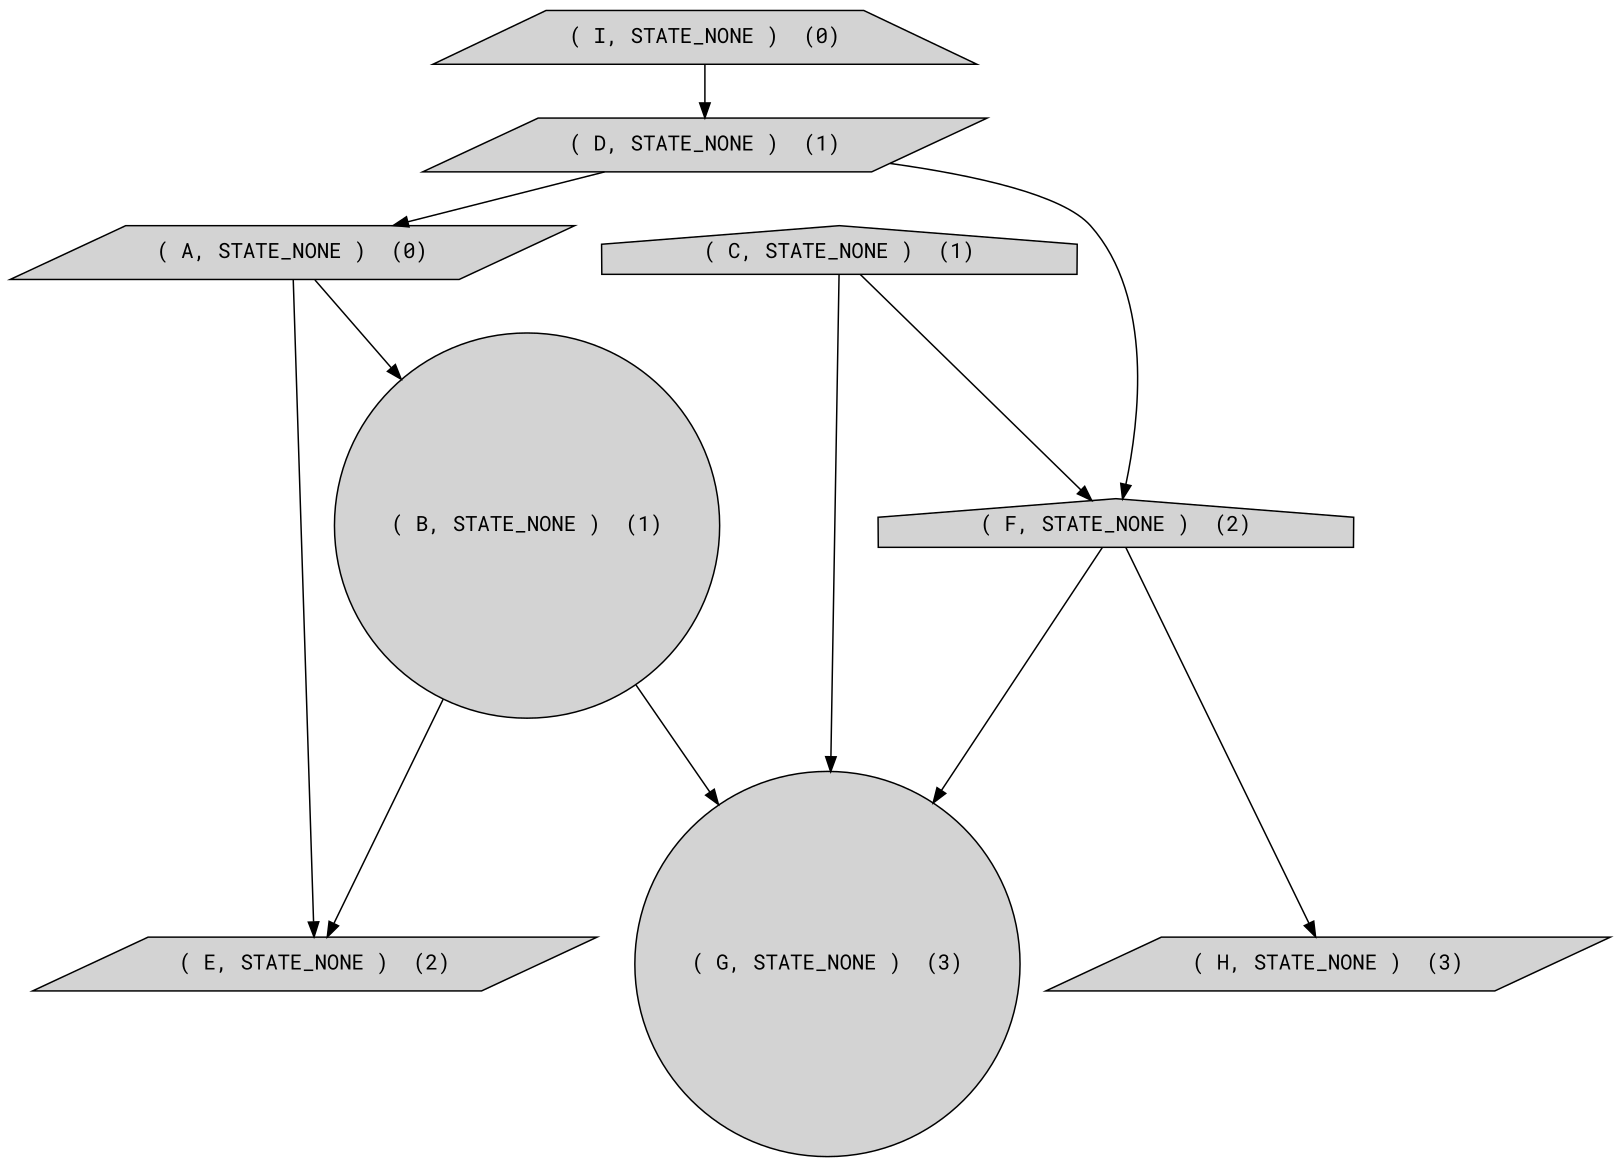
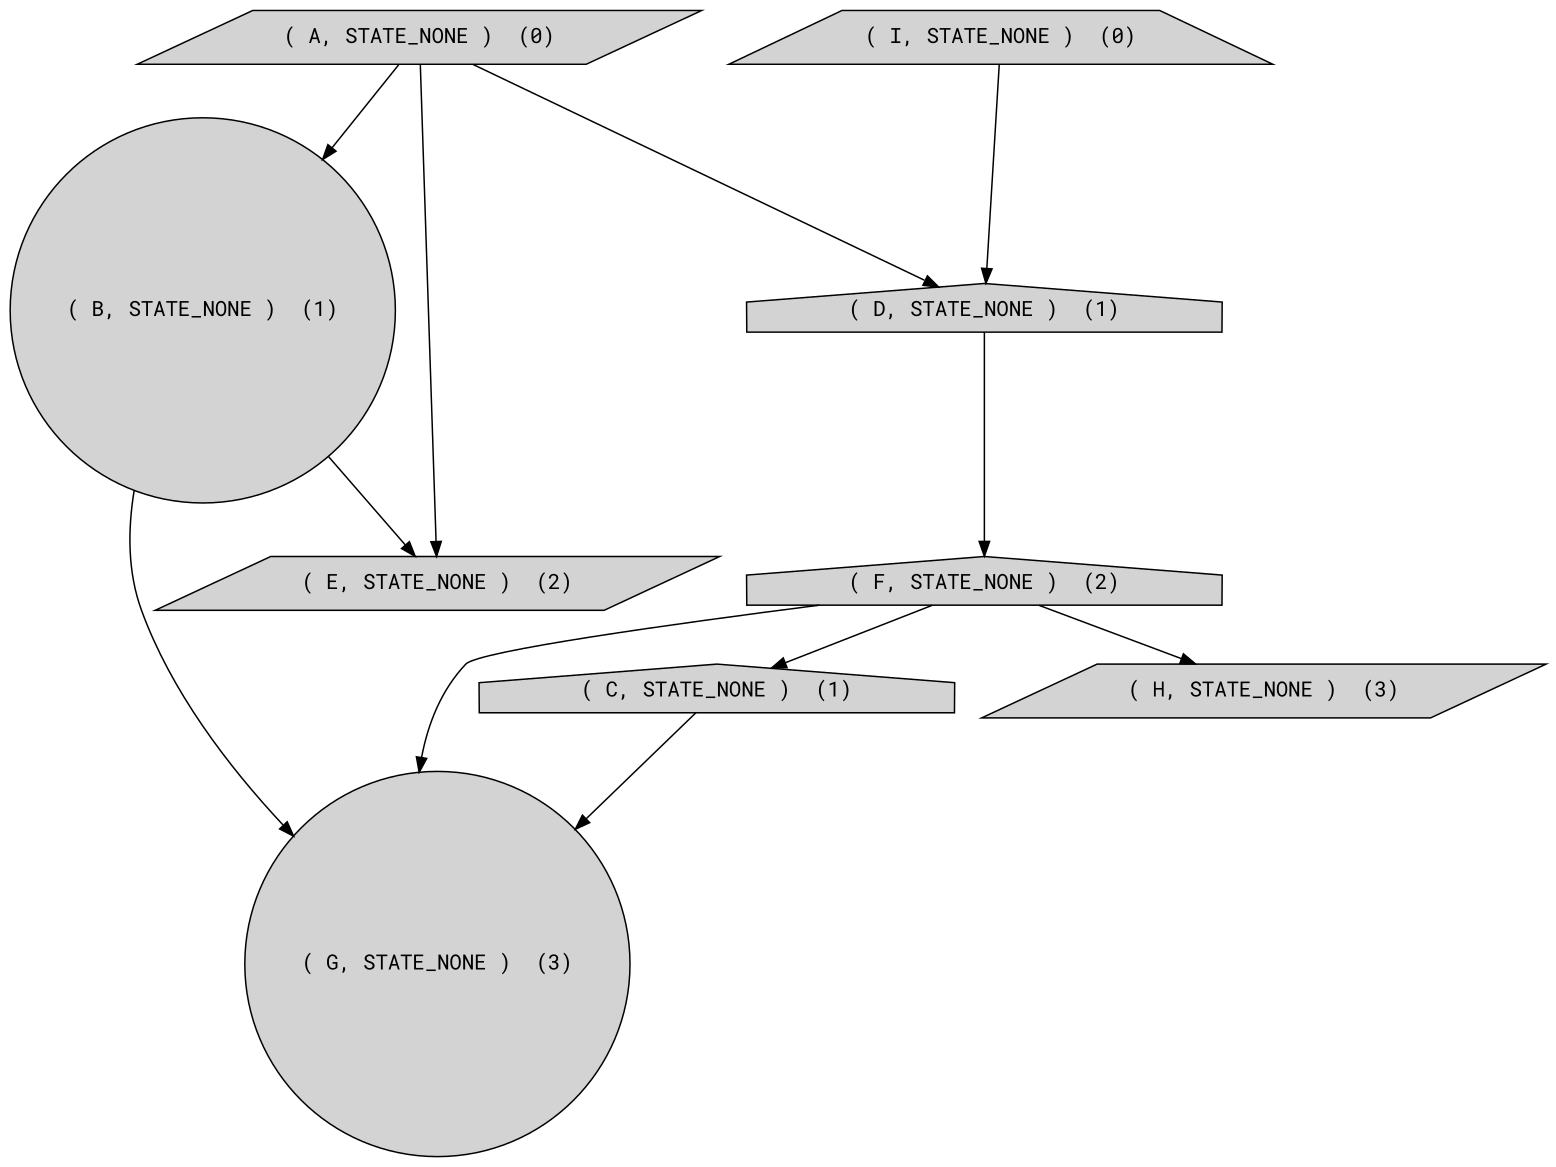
node "( D, STATE_NONE )  (1)": shape parallelogram -> house
edge "( D, STATE_NONE )  (1)" -> "( A, STATE_NONE )  (0)": reversed
edge "( C, STATE_NONE )  (1)" -> "( F, STATE_NONE )  (2)": reversed
